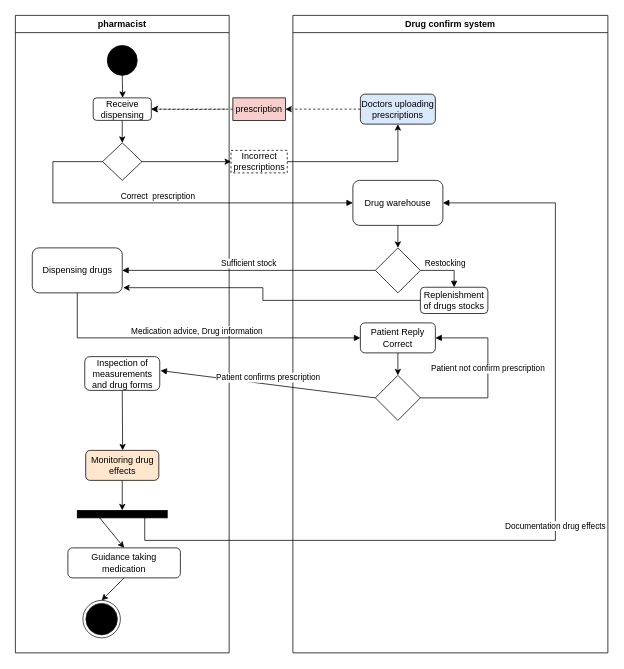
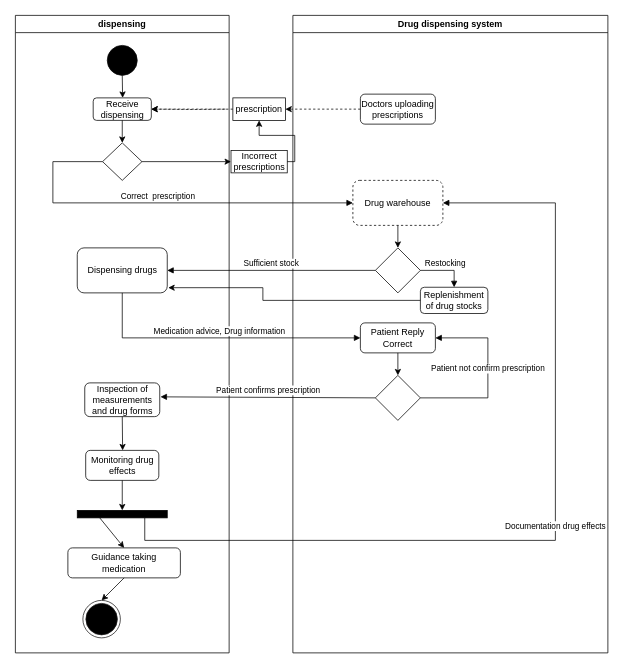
node "pharmacist": label "pharmacist" -> "dispensing"
node "Drug confirm system": label "Drug confirm system" -> "Drug dispensing system"
node "prescription": fillcolor #f8cecc -> #ffffff
node "Doctors uploading prescriptions": fillcolor #dae8fc -> #ffffff
node "Incorrect prescriptions": style dashed -> solid
edge "Incorrect prescriptions" -> "Doctors uploading prescriptions": now "Incorrect prescriptions" -> "prescription"
node "Drug warehouse": style solid -> dashed
node "Dispensing drugs": moved (77, 270) -> (122, 270)
node "Replenishment of drugs stocks": label "Replenishment of drugs stocks" -> "Replenishment of drug stocks"
node "Inspection of measurements and drug forms": moved (122, 374) -> (122, 400)
node "Monitoring drug effects": fillcolor #ffe6cc -> #ffffff
